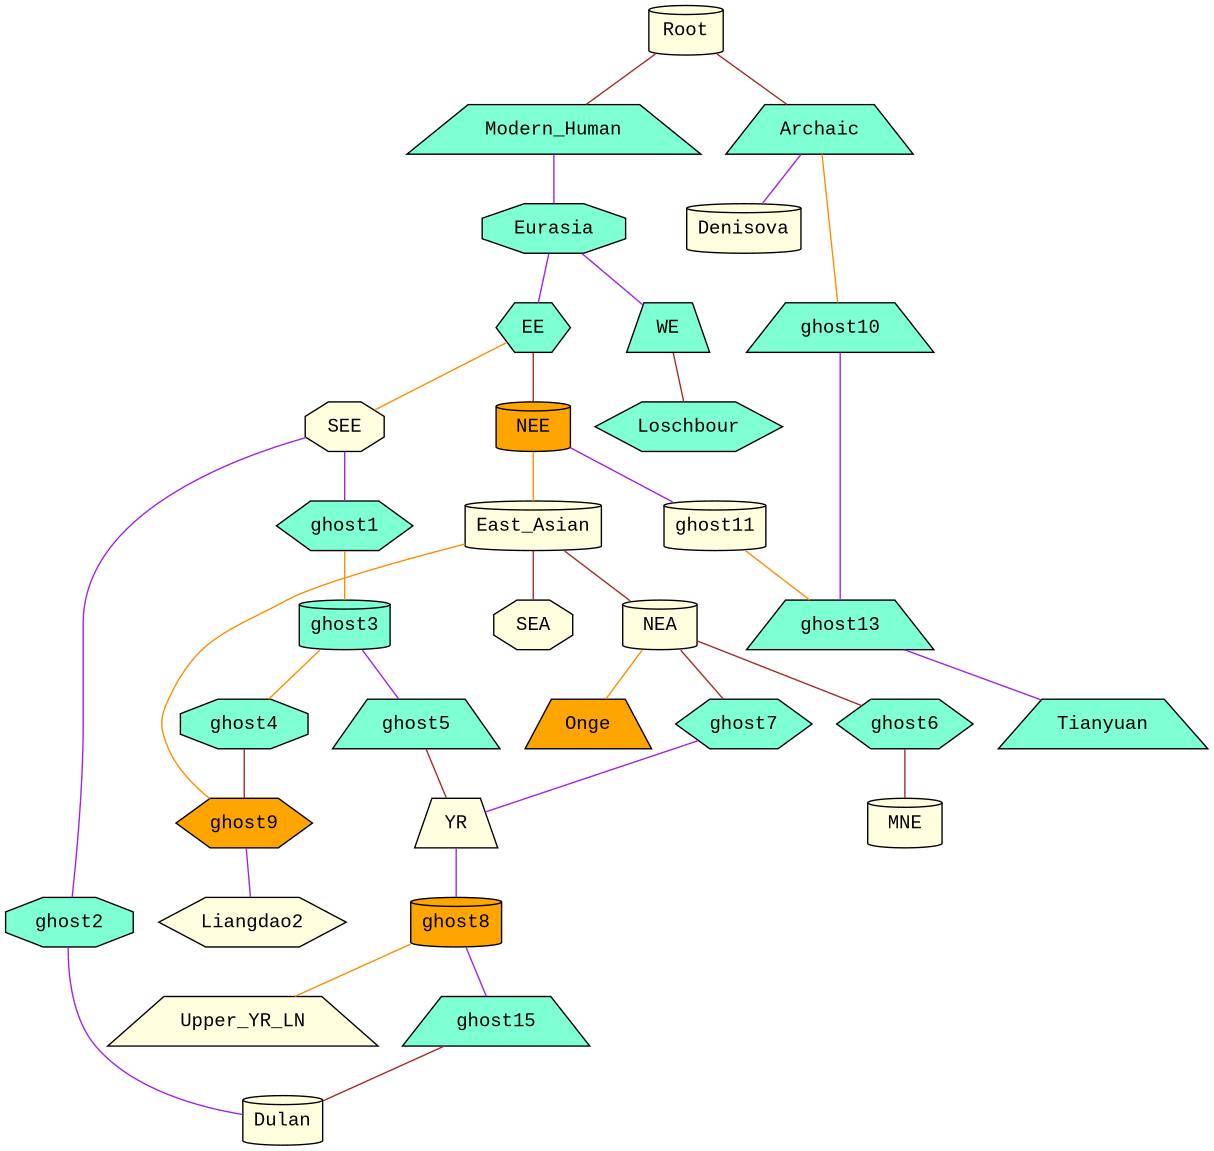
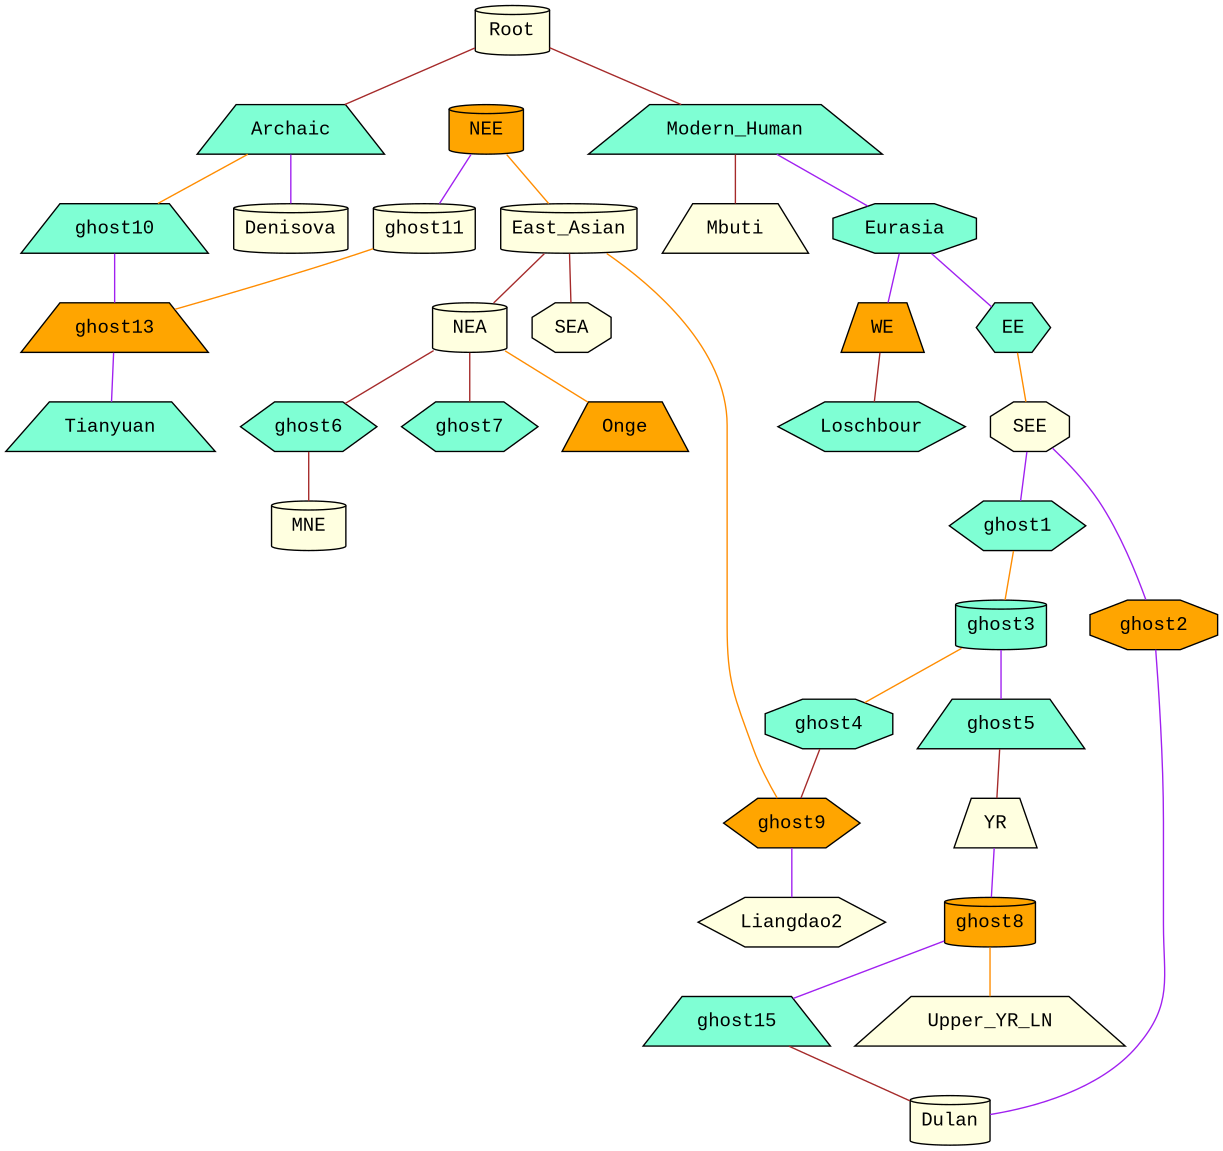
node "Mbuti": added
node "WE": fillcolor aquamarine -> orange
edge "EE" -- "NEE": removed
node "ghost13": fillcolor aquamarine -> orange
edge "ghost7" -- "YR": removed
node "ghost2": fillcolor aquamarine -> orange
